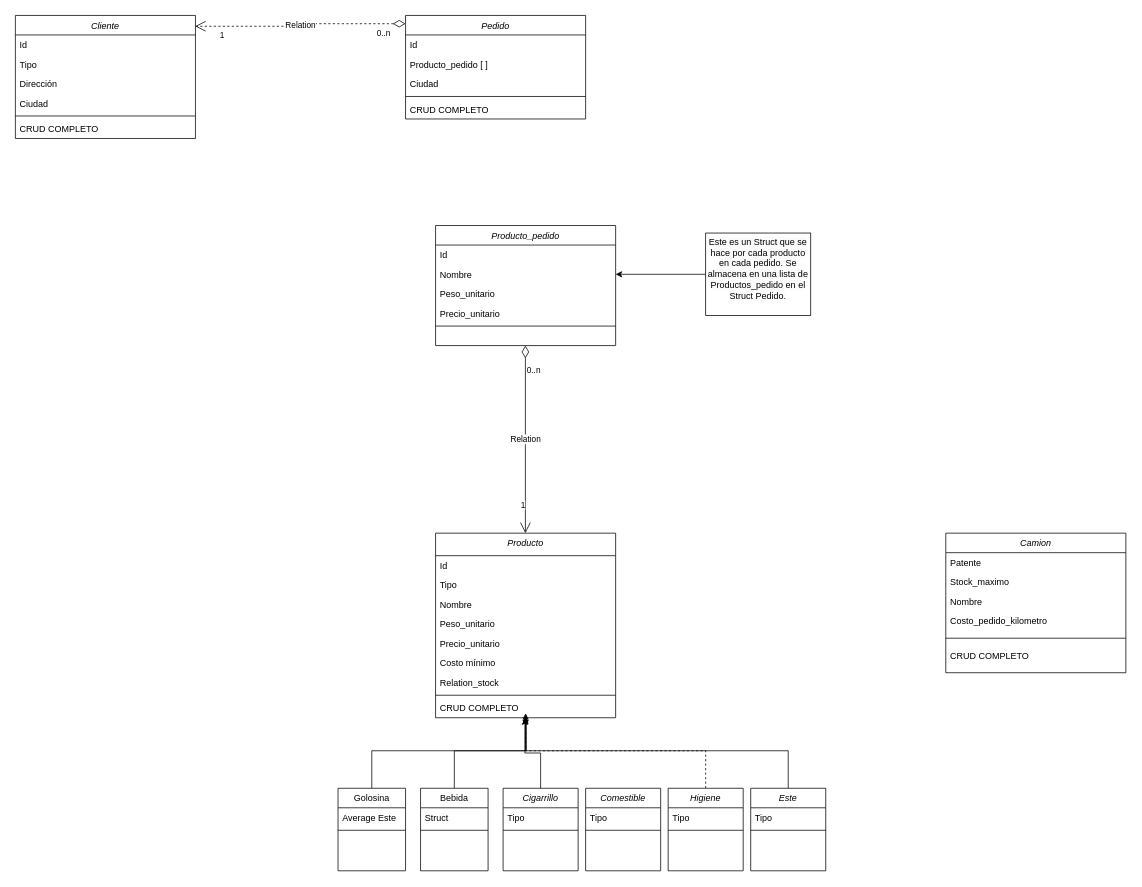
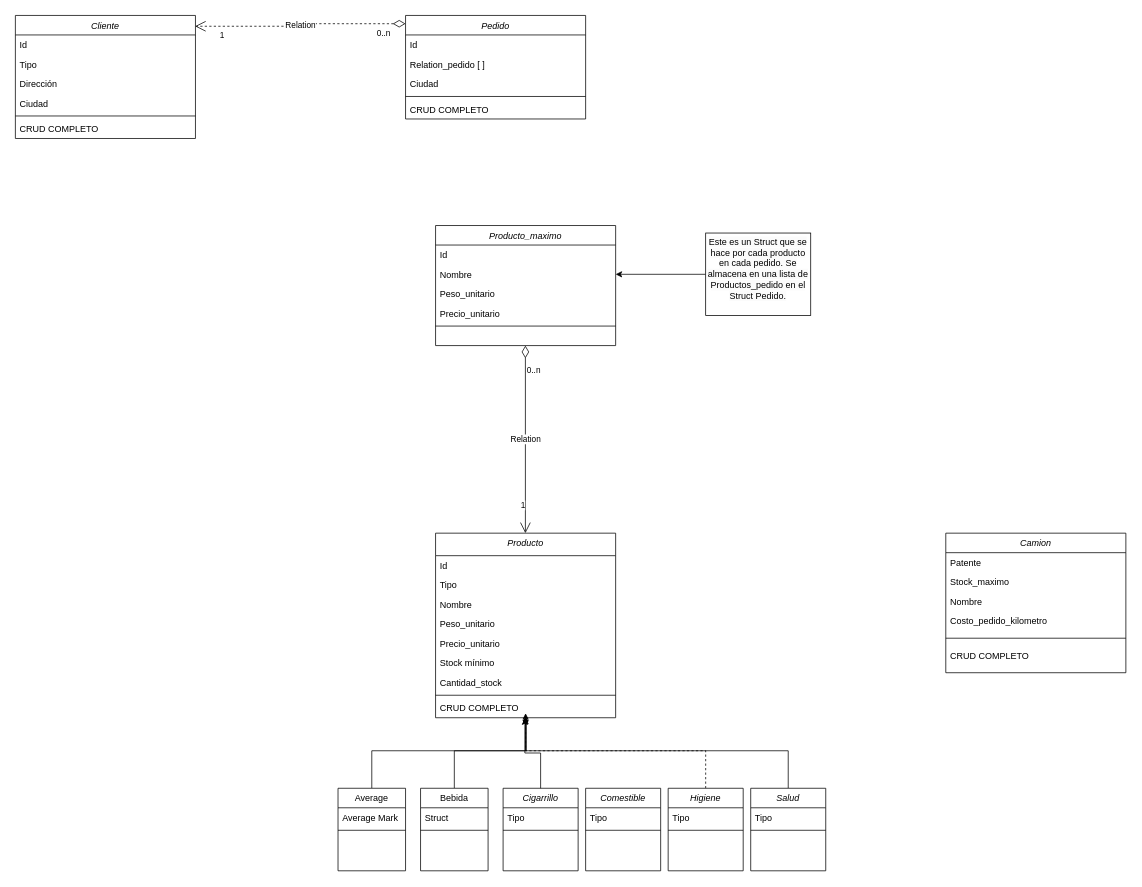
node "Producto_pedido [ ]": label "Producto_pedido [ ]" -> "Relation_pedido [ ]"
node "Producto_pedido": label "Producto_pedido" -> "Producto_maximo"
node "Costo mínimo": label "Costo mínimo" -> "Stock mínimo"
node "Relation_stock": label "Relation_stock" -> "Cantidad_stock"
node "Golosina": label "Golosina" -> "Average"
node "Este": label "Este" -> "Salud"
node "Average Este": label "Average Este" -> "Average Mark"
